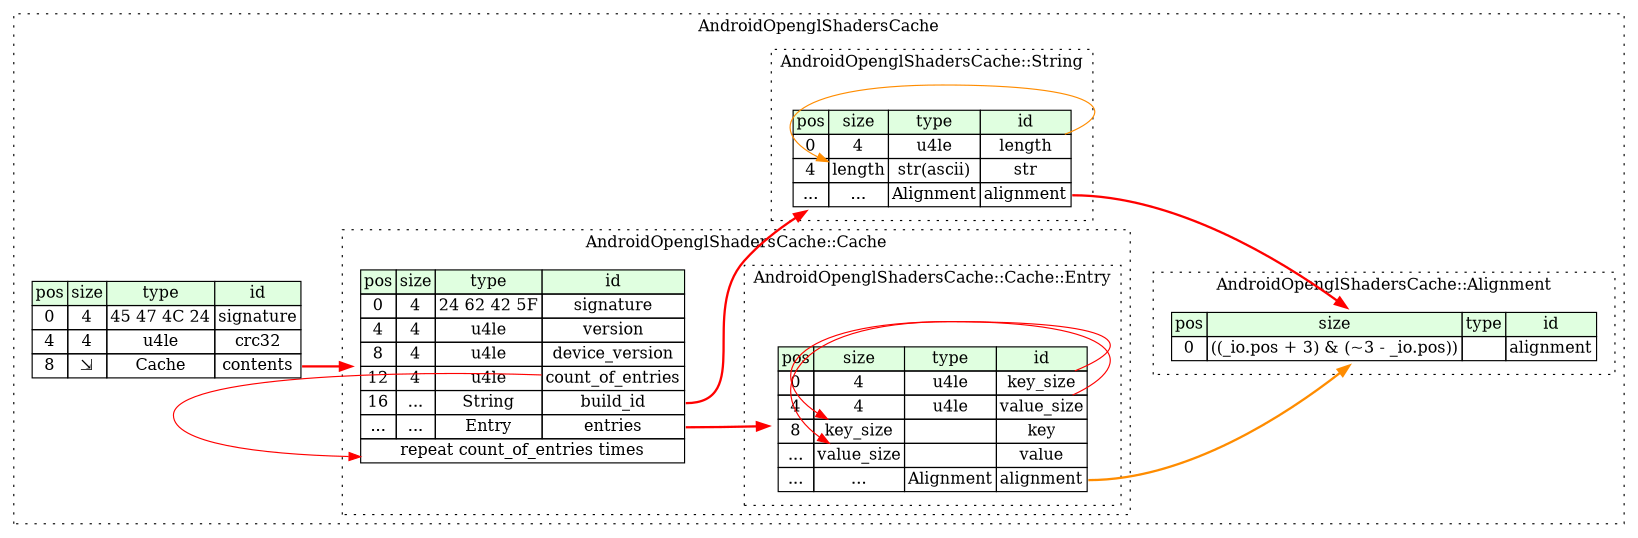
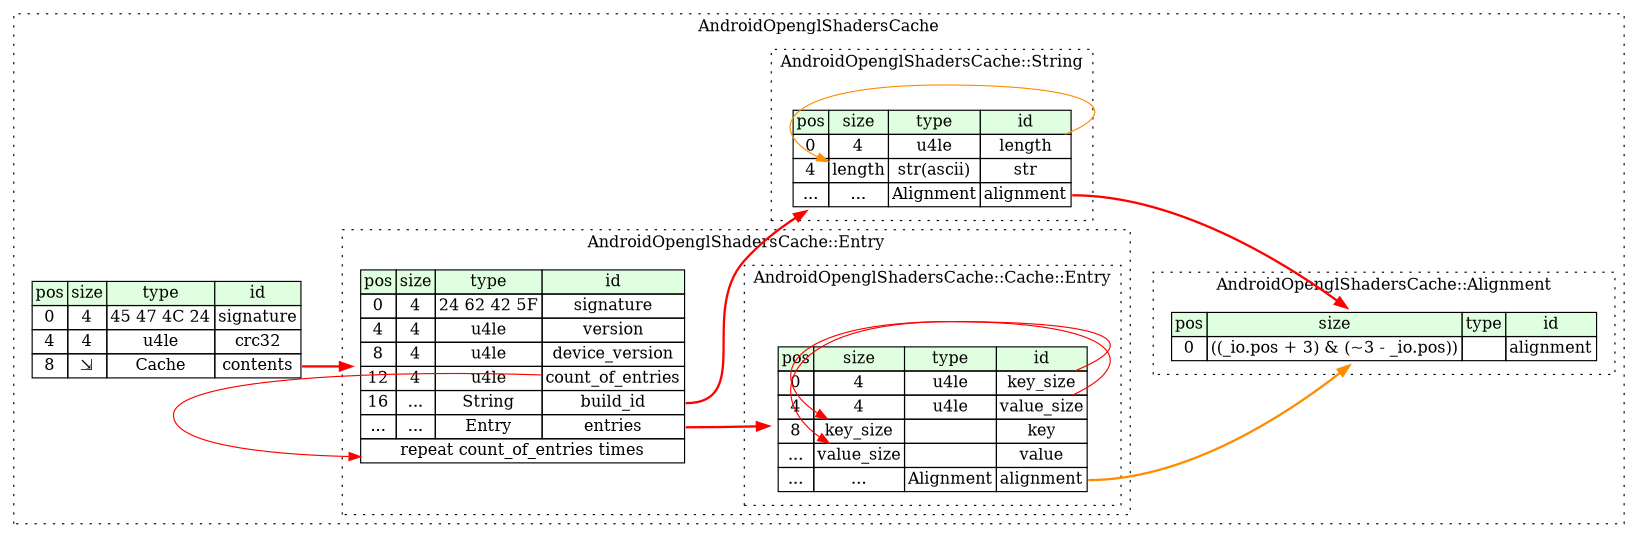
cluster "AndroidOpenglShadersCache::Cache": label "AndroidOpenglShadersCache::Cache" -> "AndroidOpenglShadersCache::Entry"
